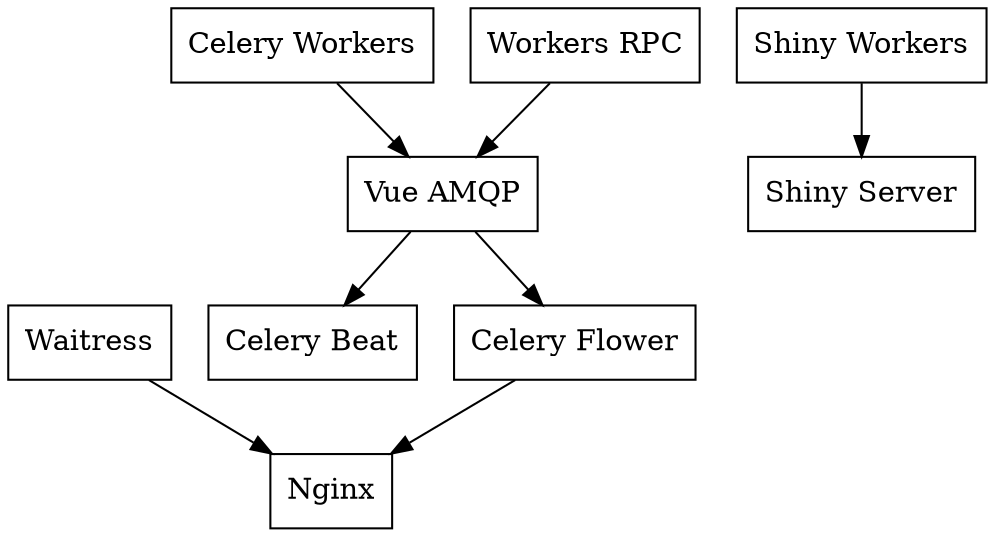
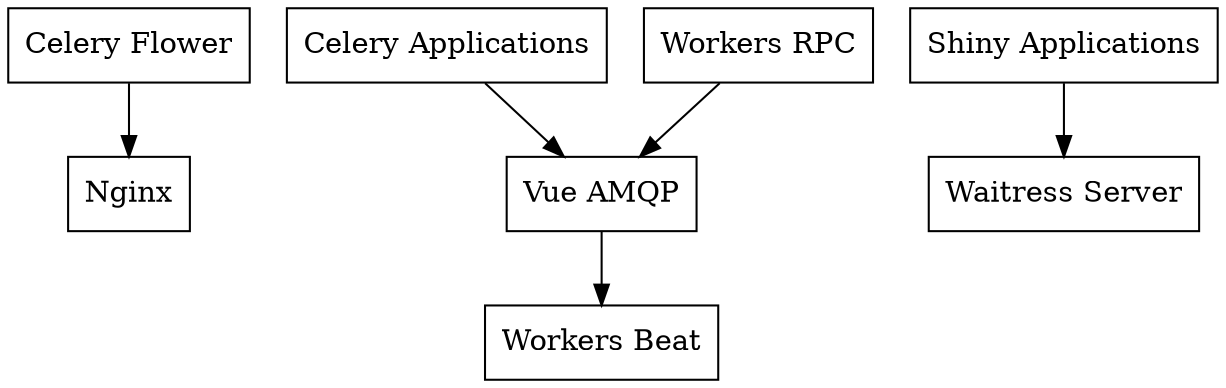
node "Celery Workers": label "Celery Workers" -> "Celery Applications"
node "Shiny Workers": label "Shiny Workers" -> "Shiny Applications"
node "Shiny Server": label "Shiny Server" -> "Waitress Server"
edge "Vue AMQP" -> "Celery Flower": removed
node "Waitress": removed
node "Celery Beat": label "Celery Beat" -> "Workers Beat"
